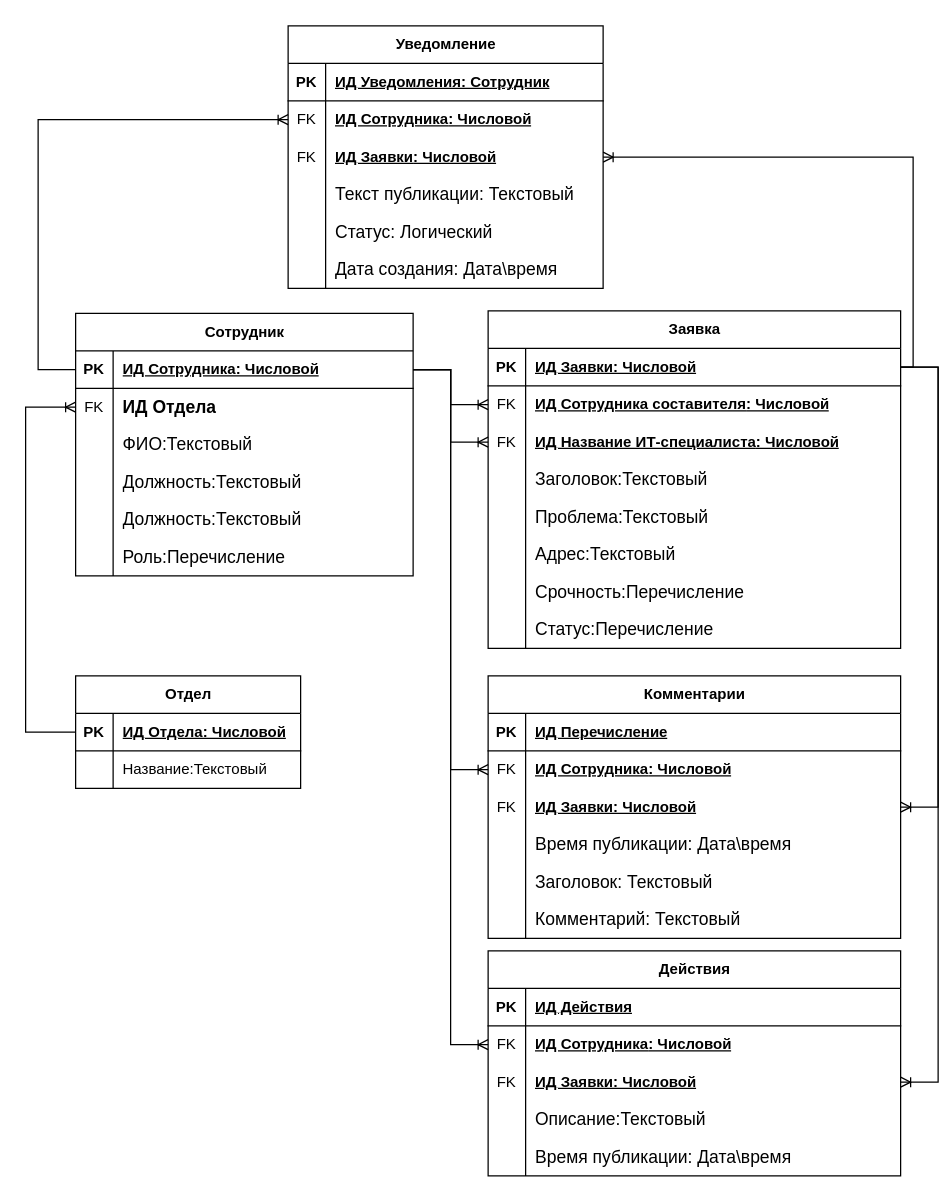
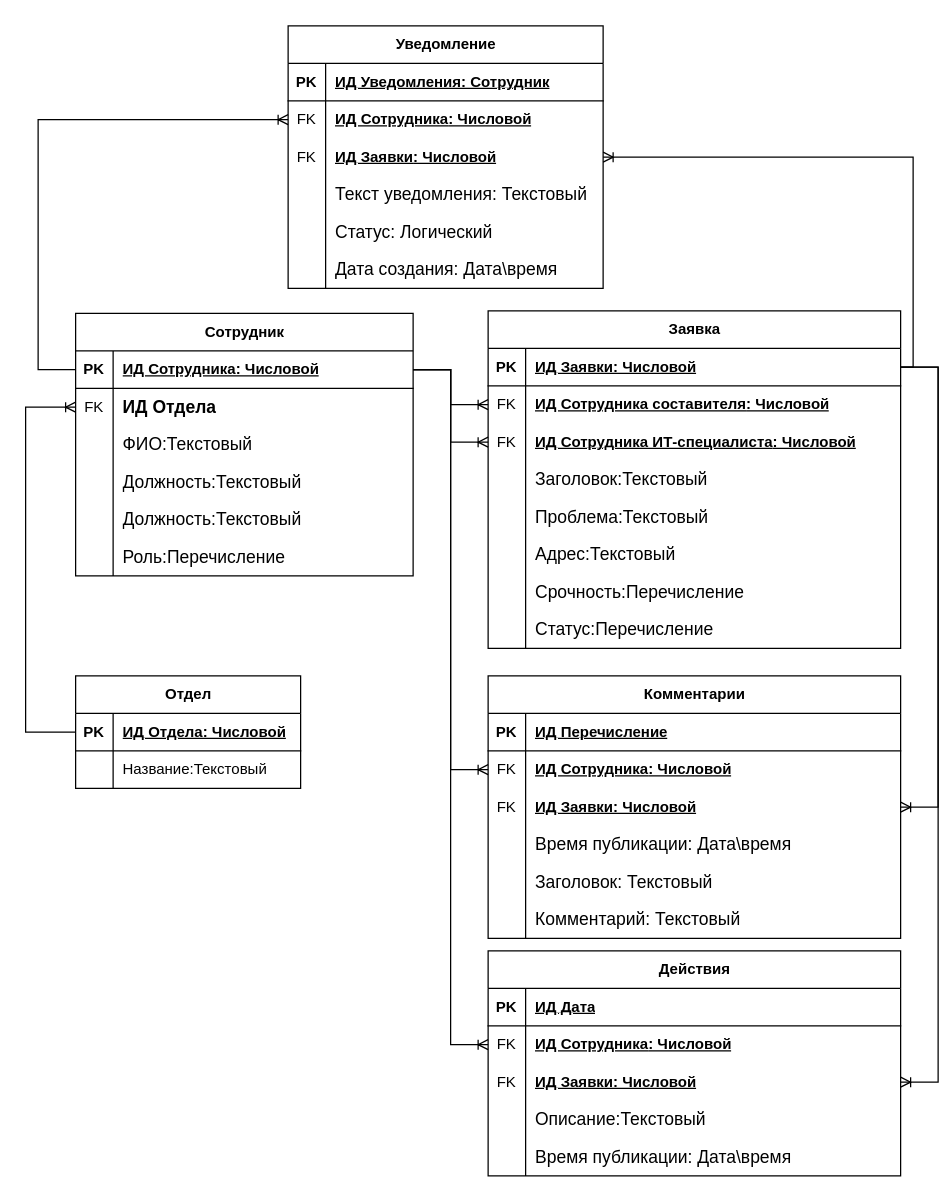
node "Текст публикации: Текстовый": label "Текст публикации: Текстовый" -> "Текст уведомления: Текстовый"
node "ИД Название ИТ-специалиста: Числовой": label "ИД Название ИТ-специалиста: Числовой" -> "ИД Сотрудника ИТ-специалиста: Числовой"
node "ИД Действия": label "ИД Действия" -> "ИД Дата"
